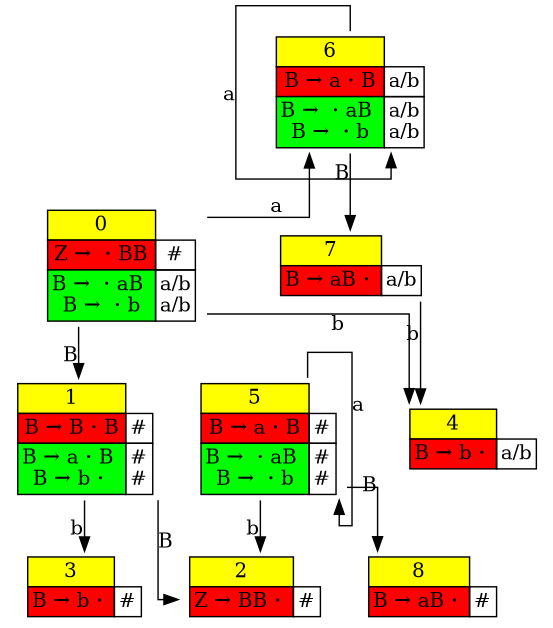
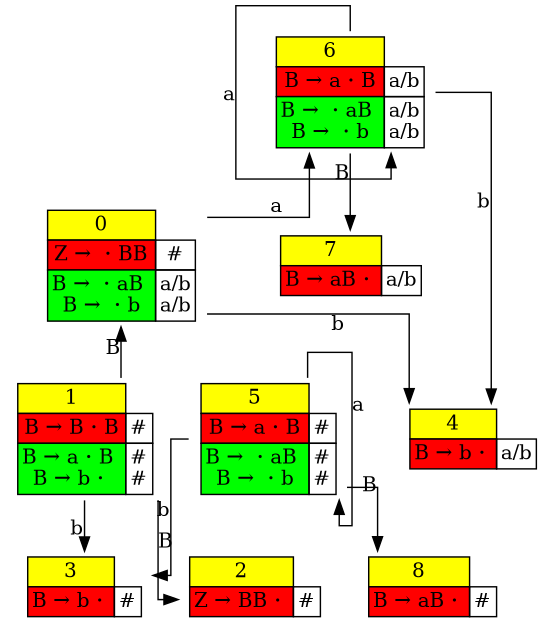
edge "0" -> "1": reversed
edge "7" -> "4": now "6" -> "4"
edge "5" -> "2": now "5" -> "3"
